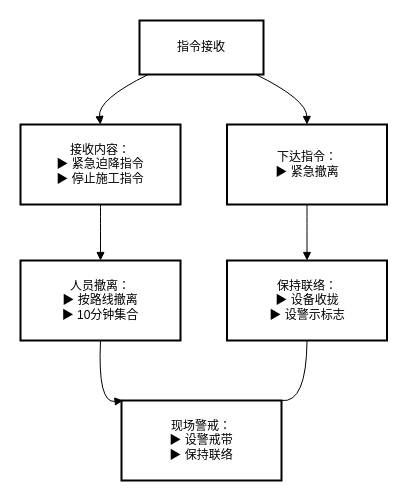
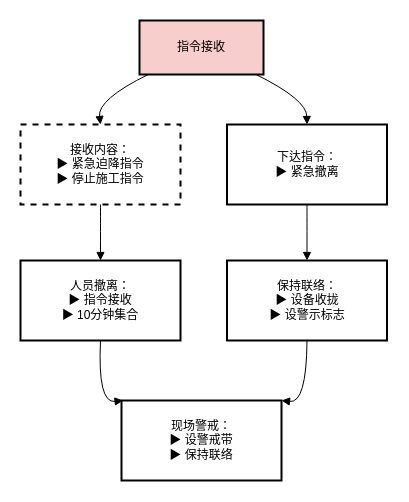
node "指令接收": fillcolor #ffffff -> #f8cecc
node "接收内容： ▶ 紧急迫降指令 ▶ 停止施工指令": style solid -> dashed
node "人员撤离： ▶ 按路线撤离 ▶ 10分钟集合": label "人员撤离： ▶ 按路线撤离 ▶ 10分钟集合" -> "人员撤离： ▶ 指令接收 ▶ 10分钟集合"
edge "保持联络： ▶ 设备收拢 ▶ 设警示标志" -- "现场警戒： ▶ 设警戒带 ▶ 保持联络": arrowhead none -> block
